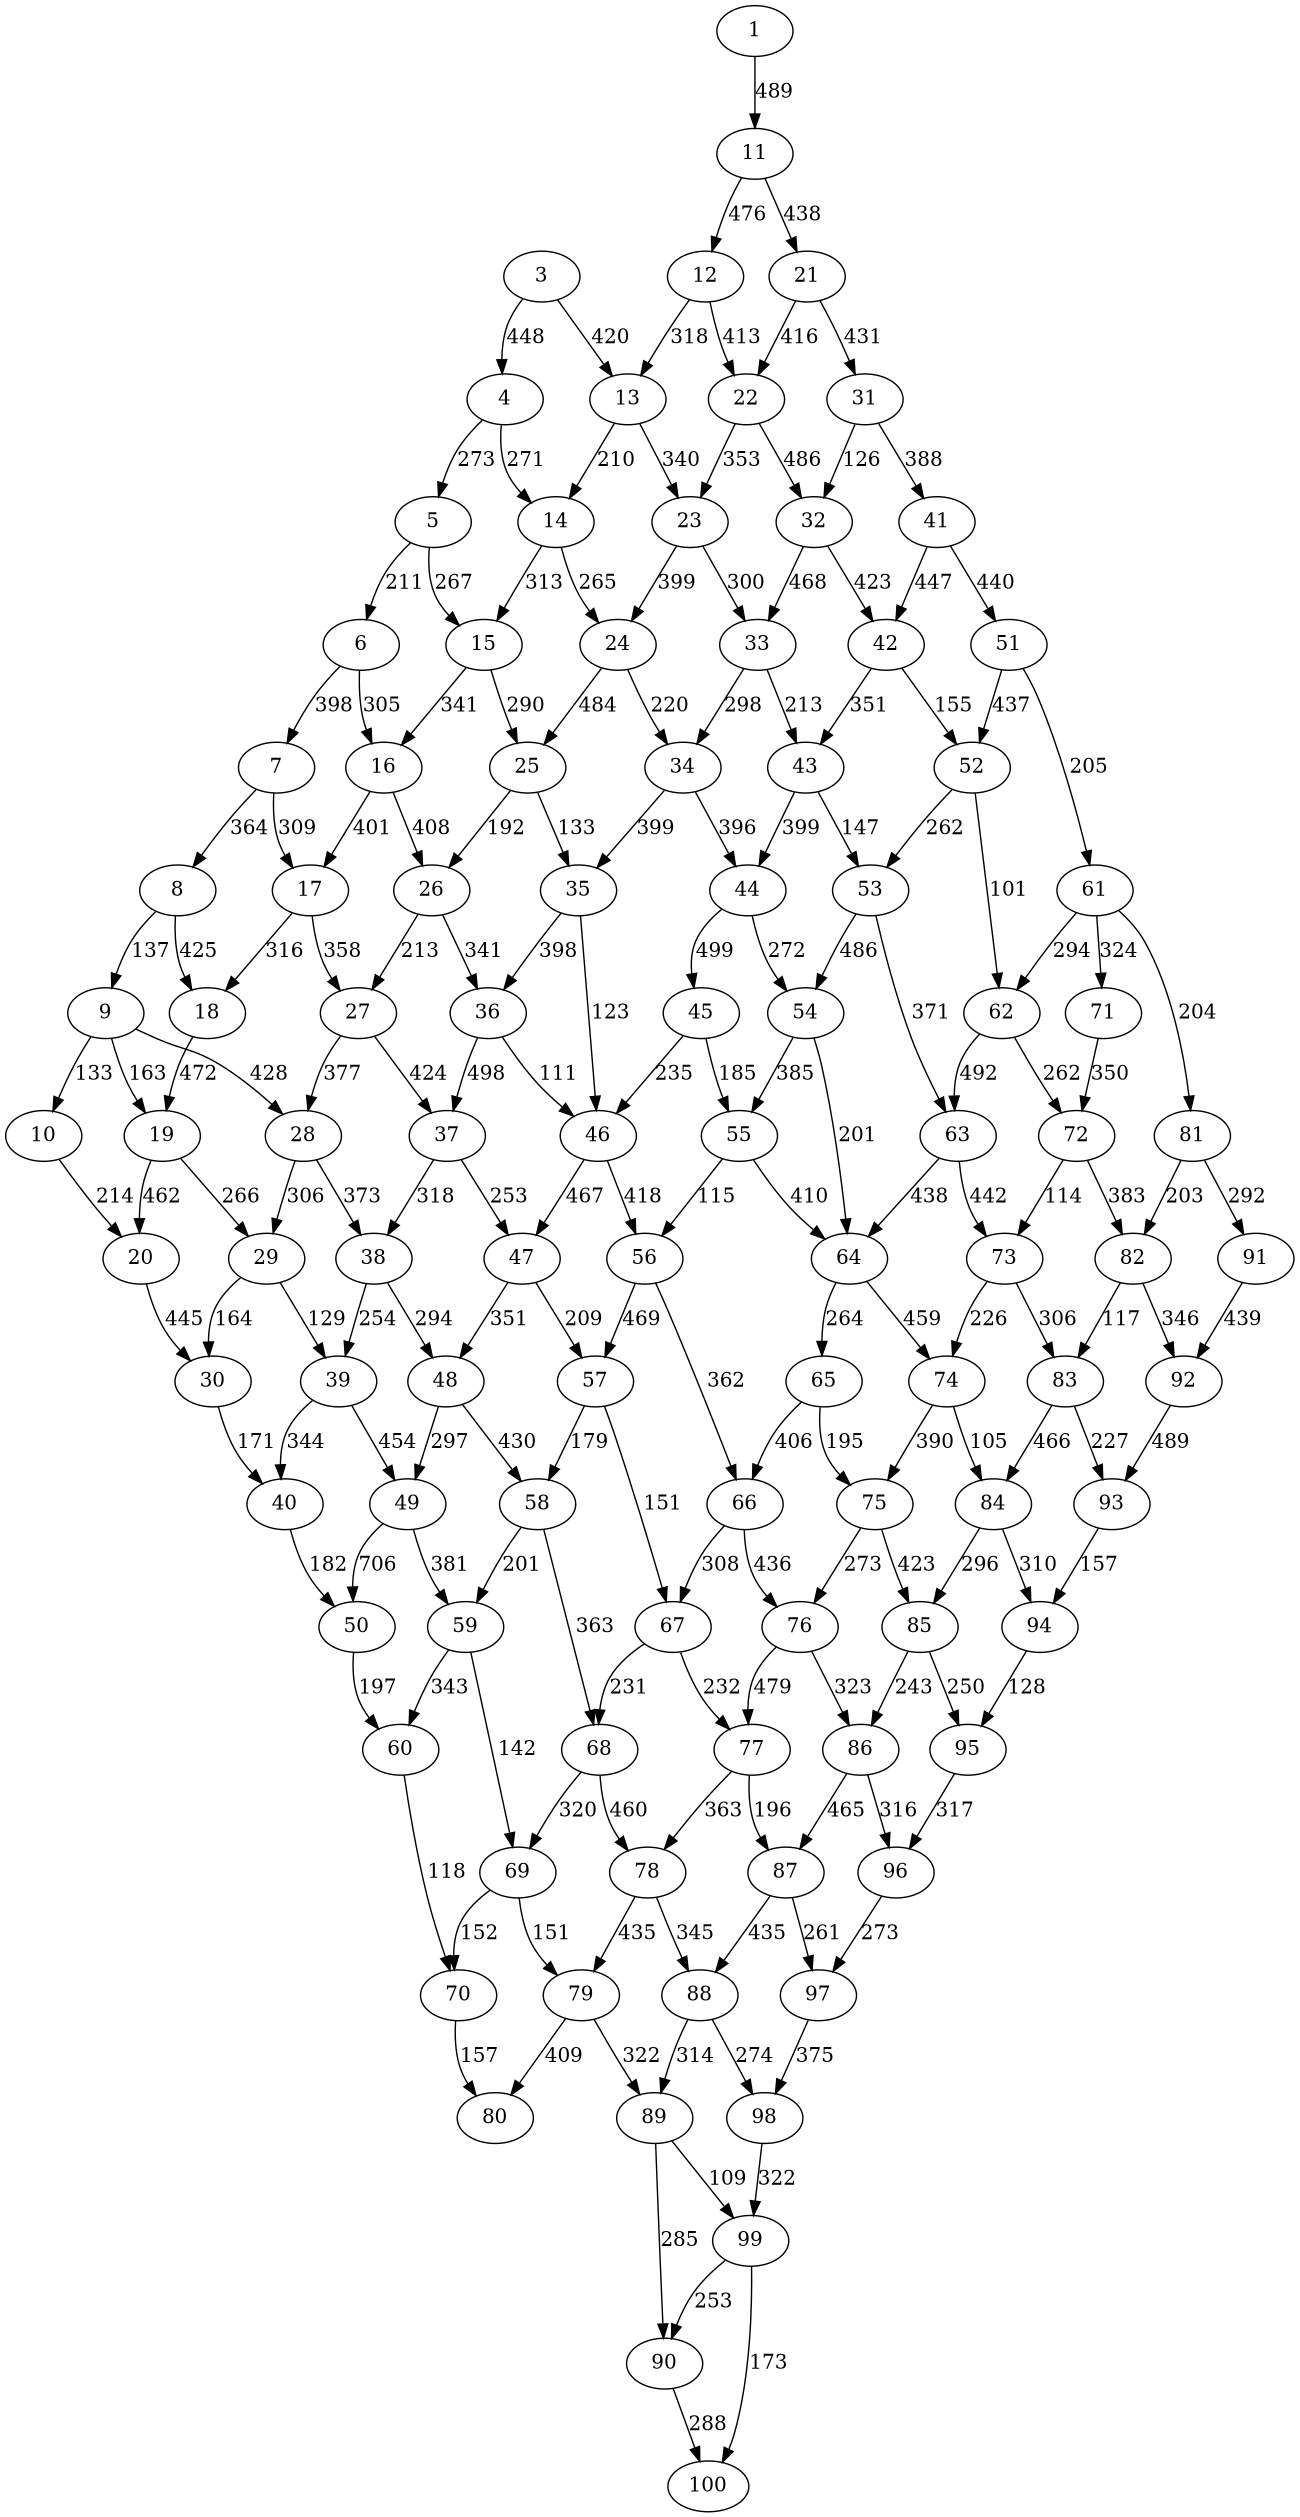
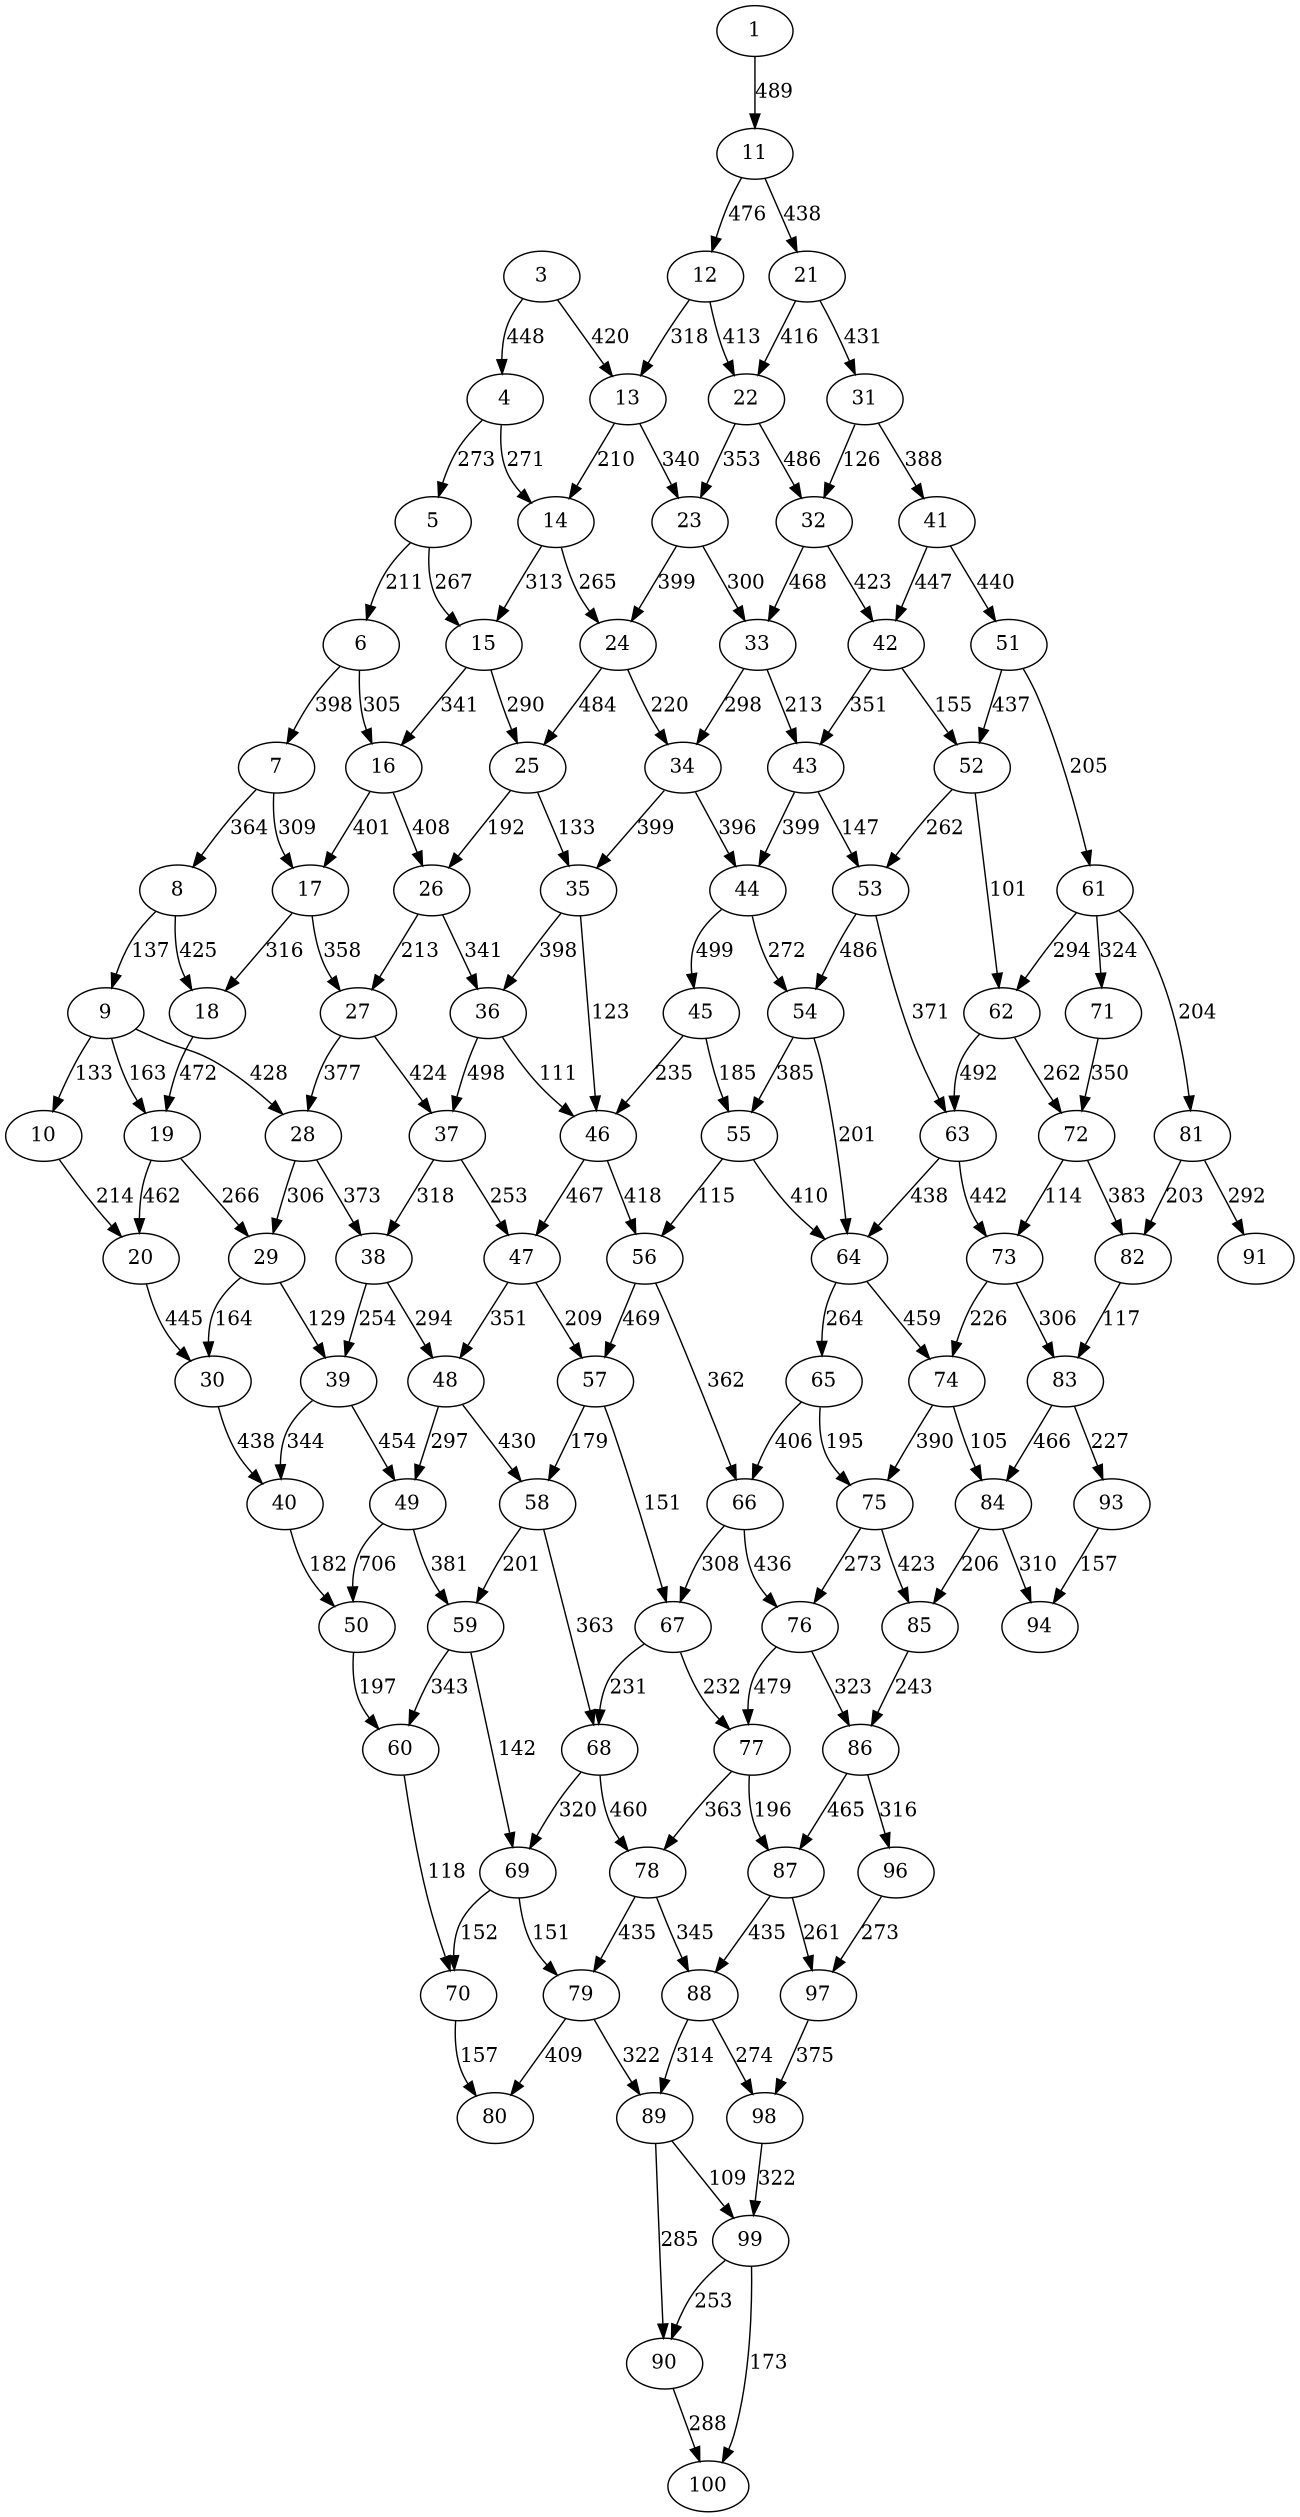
node "92": removed
edge "30" -> "40": label "171" -> "438"
edge "84" -> "85": label "296" -> "206"
node "95": removed
